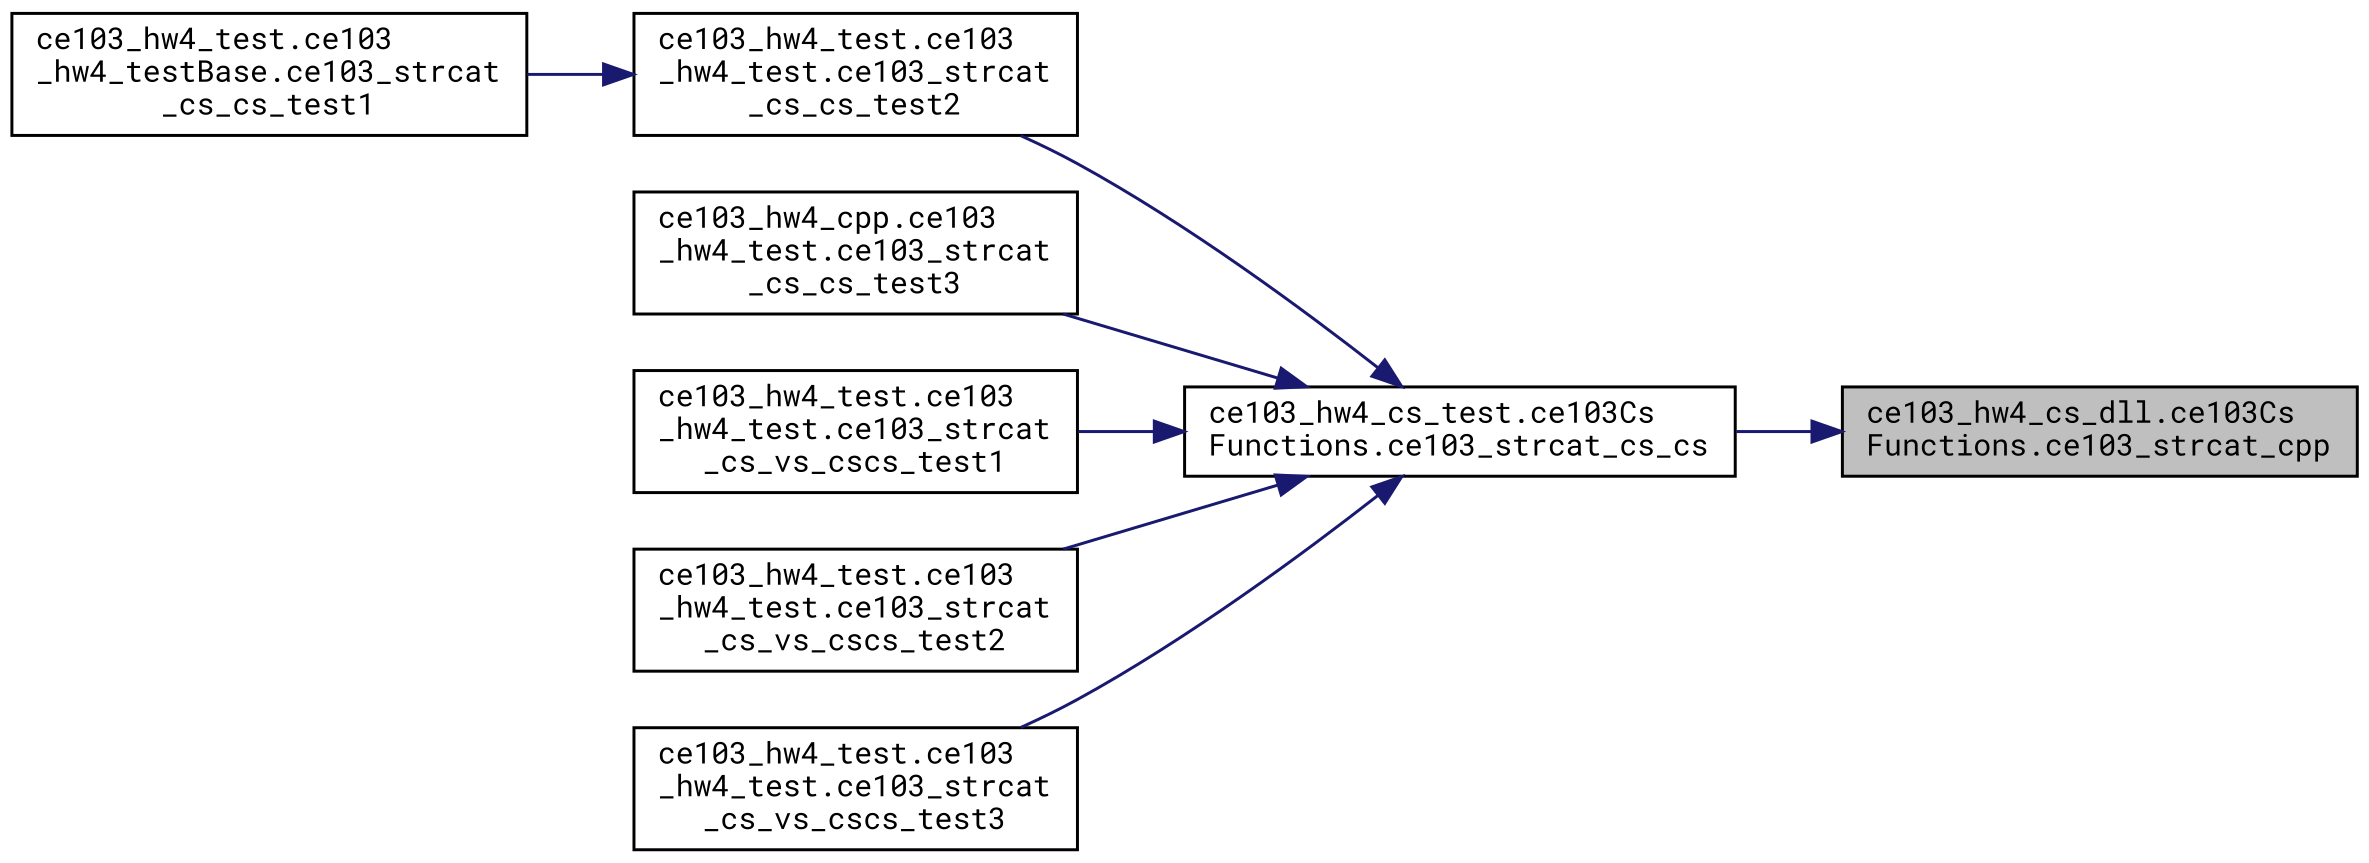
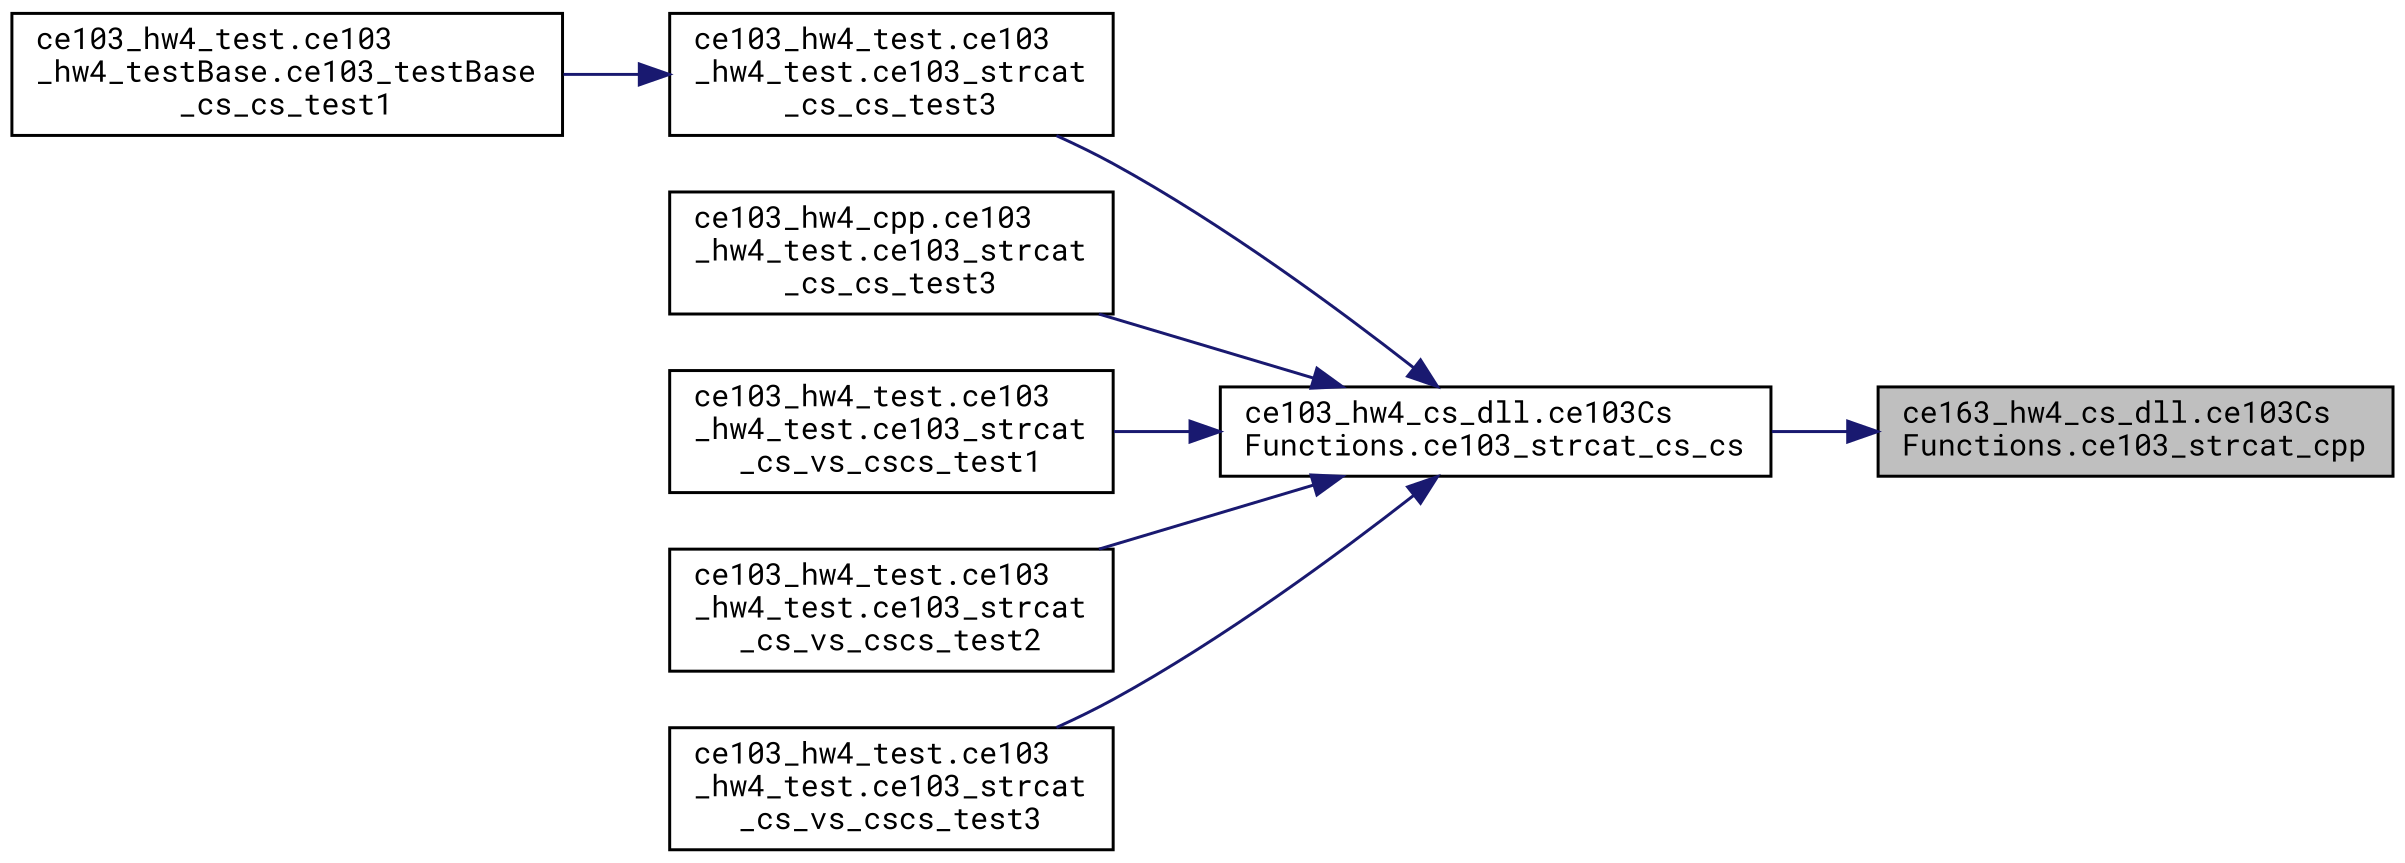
node "ce103_hw4_test.ce103 _hw4_testBase.ce103_strcat _cs_cs_test1": label "ce103_hw4_test.ce103 _hw4_testBase.ce103_strcat _cs_cs_test1" -> "ce103_hw4_test.ce103 _hw4_testBase.ce103_testBase _cs_cs_test1"
node "ce103_hw4_test.ce103 _hw4_test.ce103_strcat _cs_cs_test2": label "ce103_hw4_test.ce103 _hw4_test.ce103_strcat _cs_cs_test2" -> "ce103_hw4_test.ce103 _hw4_test.ce103_strcat _cs_cs_test3"
node "ce103_hw4_cs_test.ce103Cs Functions.ce103_strcat_cs_cs": label "ce103_hw4_cs_test.ce103Cs Functions.ce103_strcat_cs_cs" -> "ce103_hw4_cs_dll.ce103Cs Functions.ce103_strcat_cs_cs"
node "ce103_hw4_cs_dll.ce103Cs Functions.ce103_strcat_cpp": label "ce103_hw4_cs_dll.ce103Cs Functions.ce103_strcat_cpp" -> "ce163_hw4_cs_dll.ce103Cs Functions.ce103_strcat_cpp"
